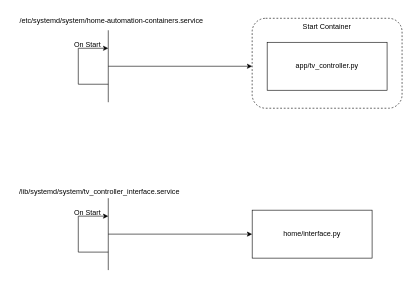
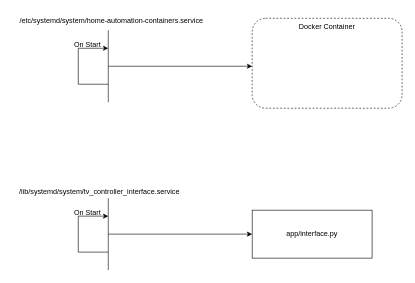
node "Start Container": label "Start Container" -> "Docker Container"
node "app/tv_controller.py": removed
node "home/interface.py": label "home/interface.py" -> "app/interface.py"
